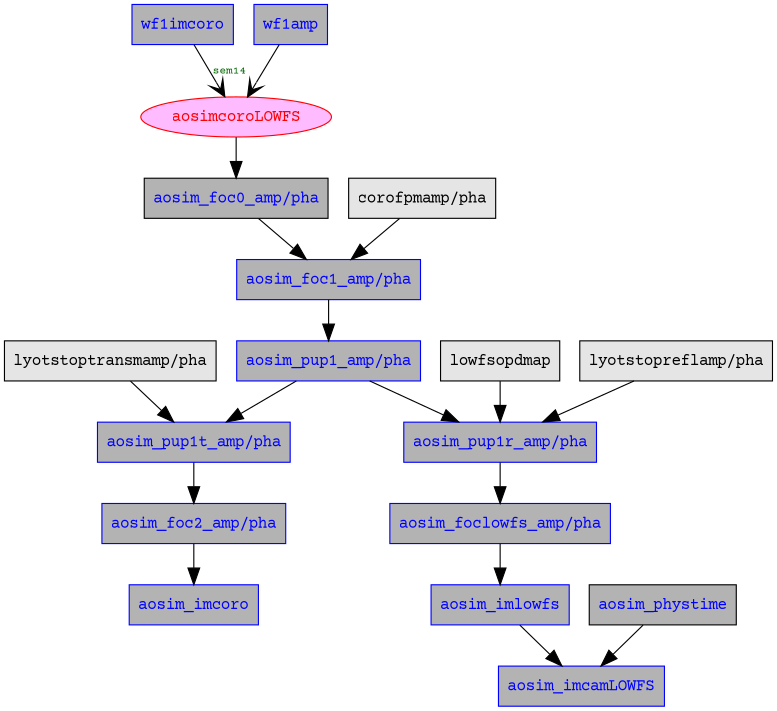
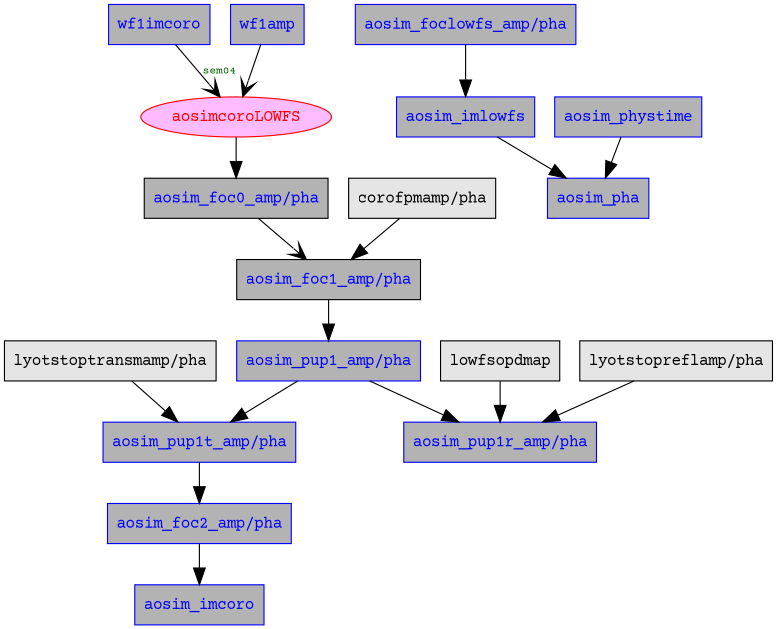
edge "wf1imcoro" -> "aosimcoroLOWFS": label "sem14" -> "sem04"
edge "aosim_foc0_amp/pha" -> "aosim_foc1_amp/pha": arrowhead normal -> vee
node "aosim_foc1_amp/pha": color blue -> black
edge "aosim_pup1r_amp/pha" -> "aosim_foclowfs_amp/pha": removed
node "aosim_phystime": color black -> blue
node "aosim_imcamLOWFS": label "aosim_imcamLOWFS" -> "aosim_pha"
